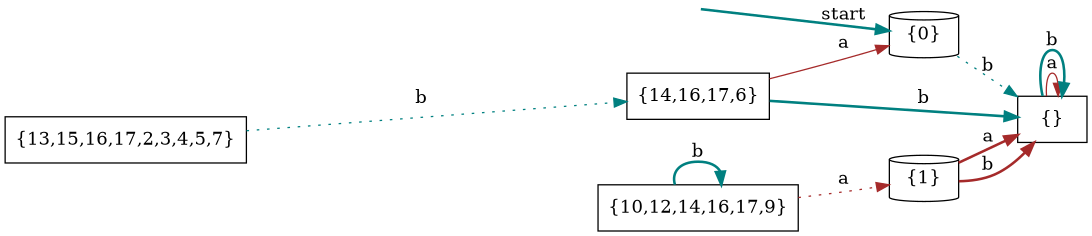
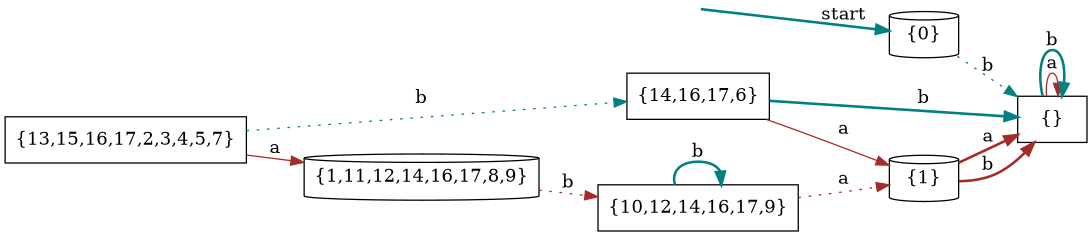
edge "{14,16,17,6}" -> "{0}": now "{14,16,17,6}" -> "{1}"
node "{1,11,12,14,16,17,8,9}": added
